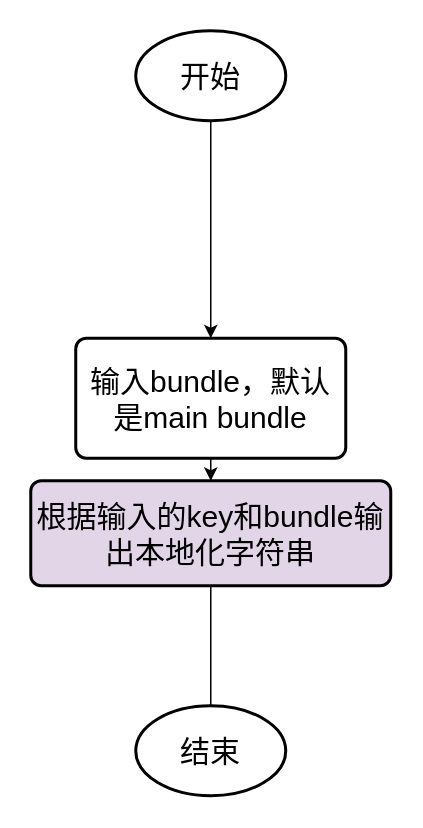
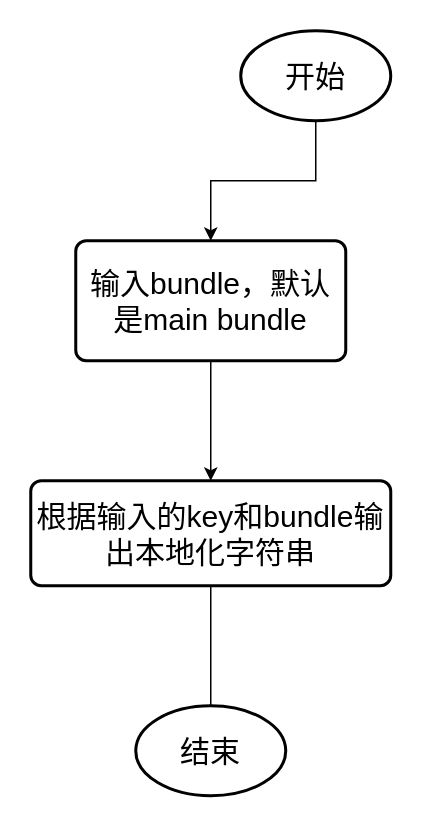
node "开始": moved (211, 76) -> (316, 76)
node "输入bundle，默认是main bundle": moved (211, 398) -> (211, 301)
node "根据输入的key和bundle输出本地化字符串": fillcolor #e1d5e7 -> #ffffff
